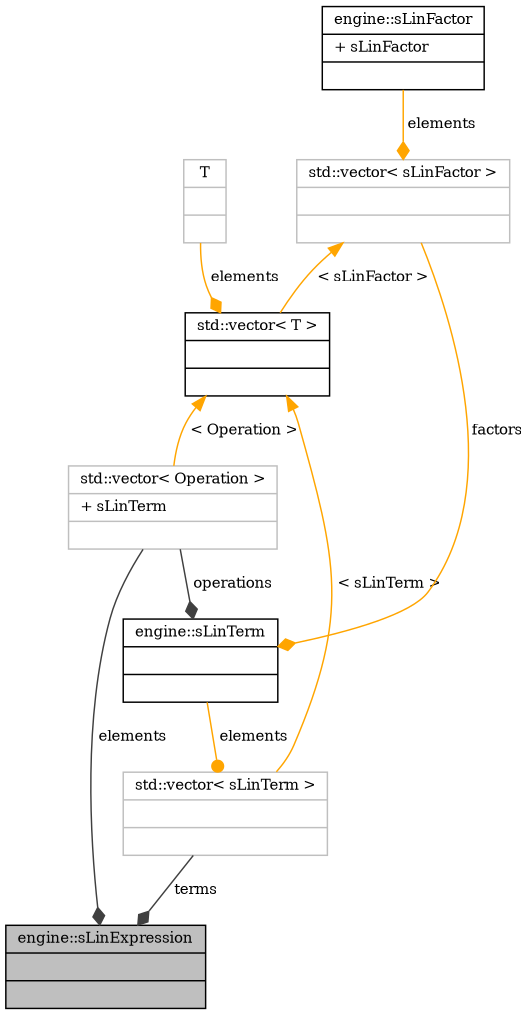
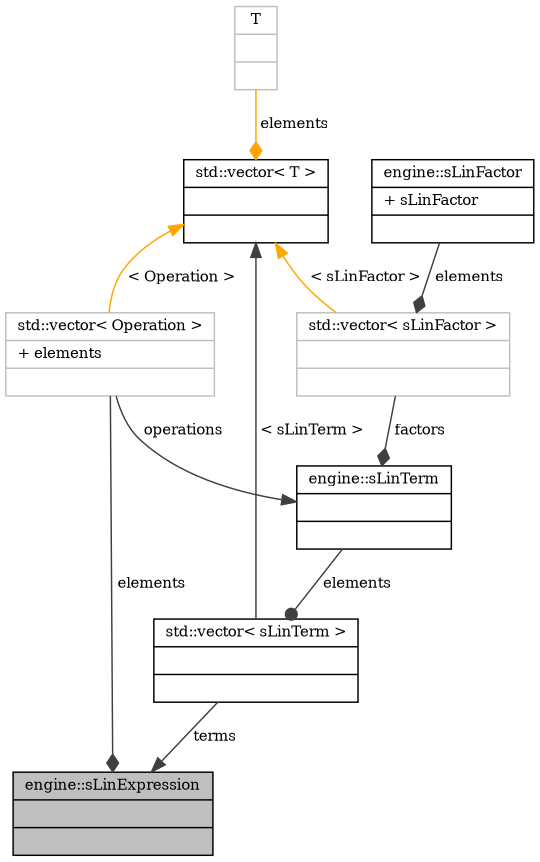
edge "engine::sLinFactor" -> "std::vector< sLinFactor >": color orange -> grey25
edge "std::vector< T >" -> "std::vector< sLinFactor >": reversed
edge "std::vector< sLinFactor >" -> "engine::sLinTerm": color orange -> grey25
node "std::vector< Operation >": text "+ sLinTerm" -> "+ elements"
edge "std::vector< Operation >" -> "engine::sLinTerm": arrowhead diamond -> normal
edge "std::vector< sLinTerm >" -> "std::vector< T >": color orange -> grey25
edge "engine::sLinTerm" -> "std::vector< sLinTerm >": color orange -> grey25
node "std::vector< sLinTerm >": color grey75 -> black
edge "std::vector< sLinTerm >" -> "engine::sLinExpression": arrowhead diamond -> normal
